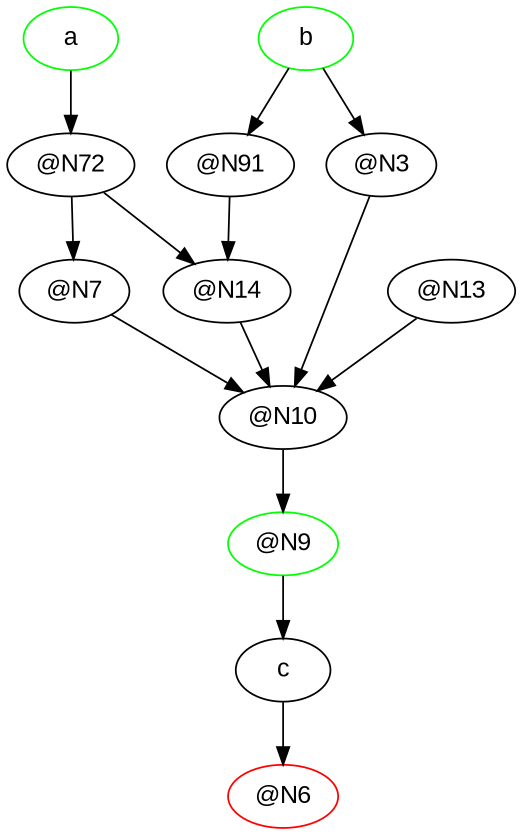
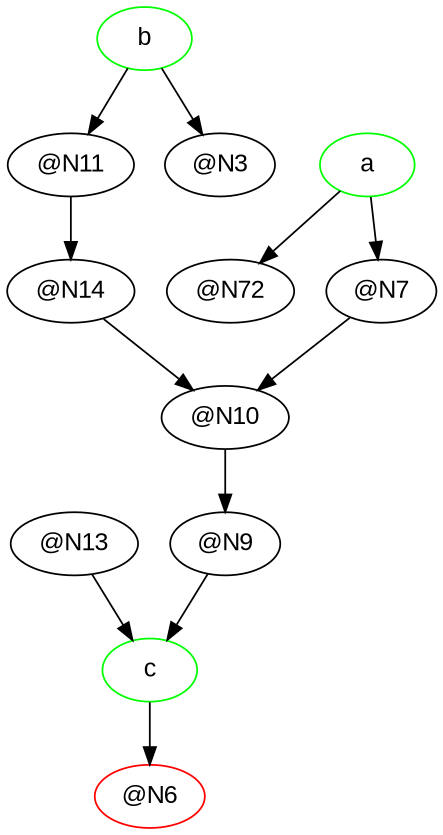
node "@N91": label "@N91" -> "@N11"
edge "@N72" -> "@N7": now "a" -> "@N7"
edge "@N72" -> "@N14": removed
edge "@N3" -> "@N10": removed
edge "@N13" -> "@N10": now "@N13" -> "c"
node "@N9": color green -> black
node "c": color black -> green
